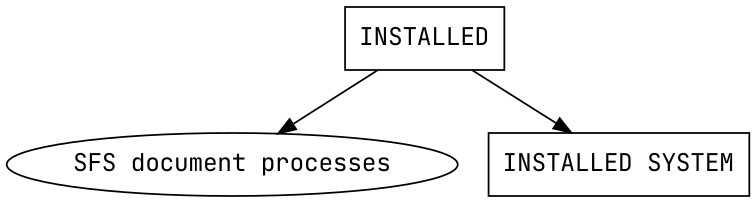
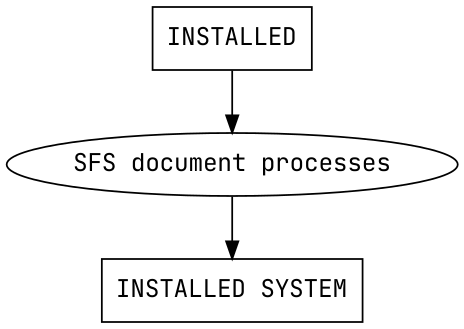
edge "INSTALLED" -> "INSTALLED SYSTEM": now "SFS document processes" -> "INSTALLED SYSTEM"
